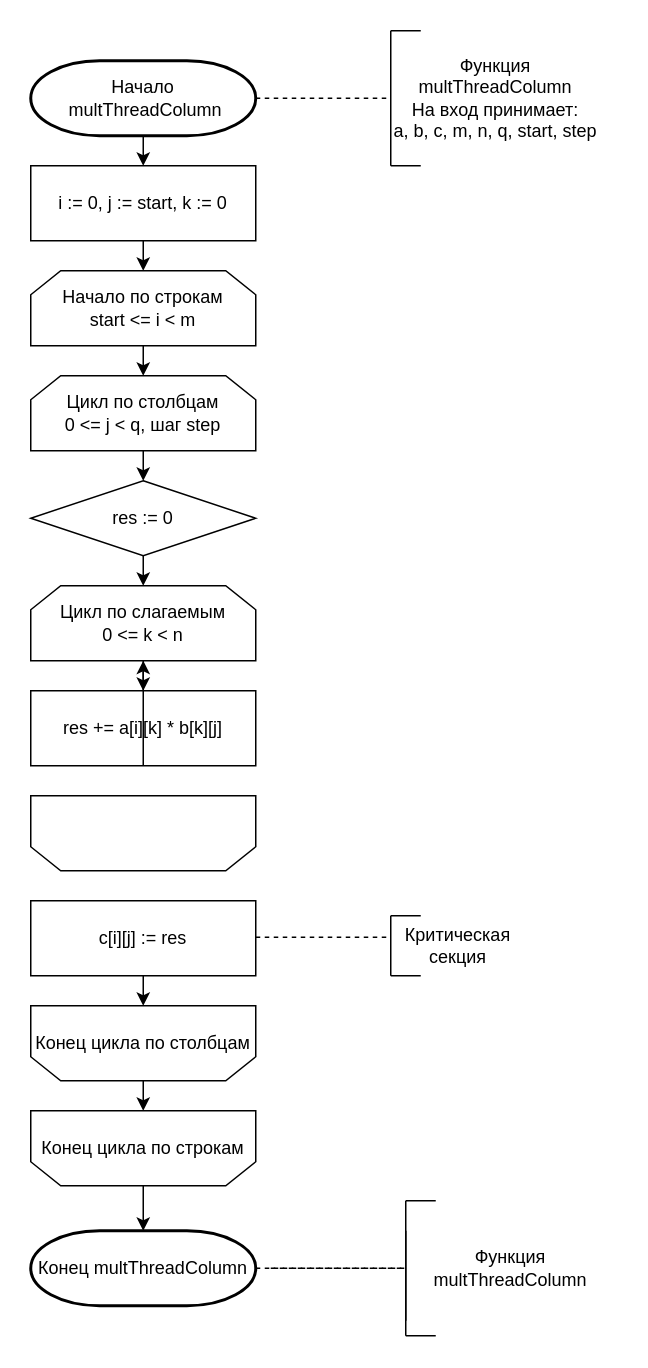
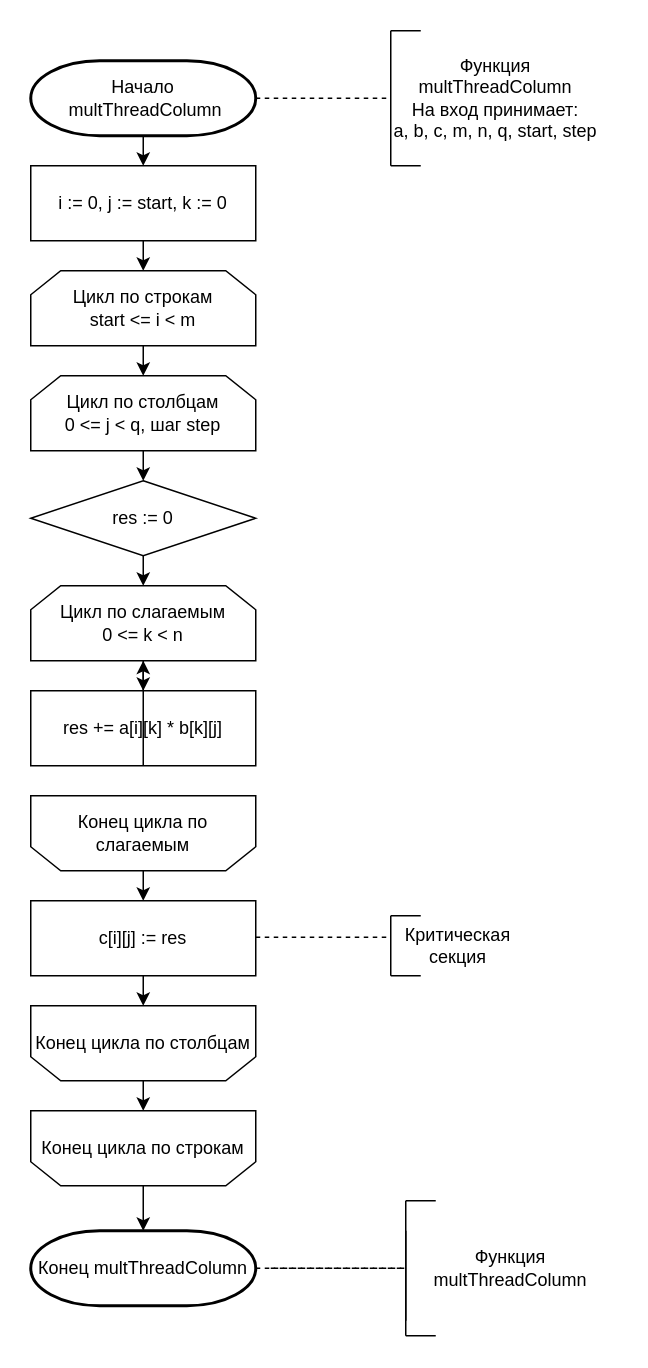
node "Начало по строкам start <= i < m": label "Начало по строкам start <= i < m" -> "Цикл по строкам start <= i < m"
node "Конец цикла по слагаемым": added
edge "Конец цикла по слагаемым" -> "c[i][j] := res": added
